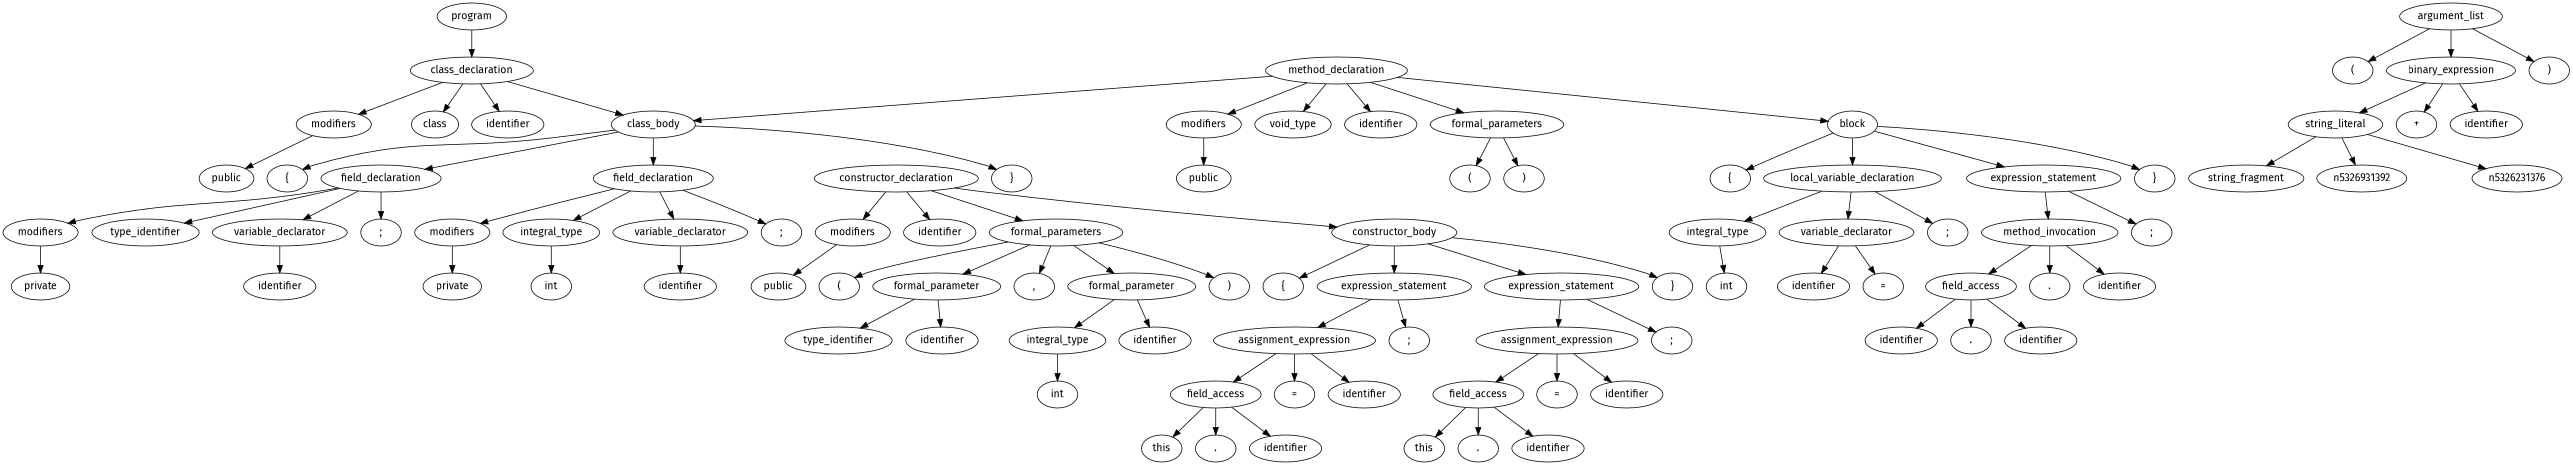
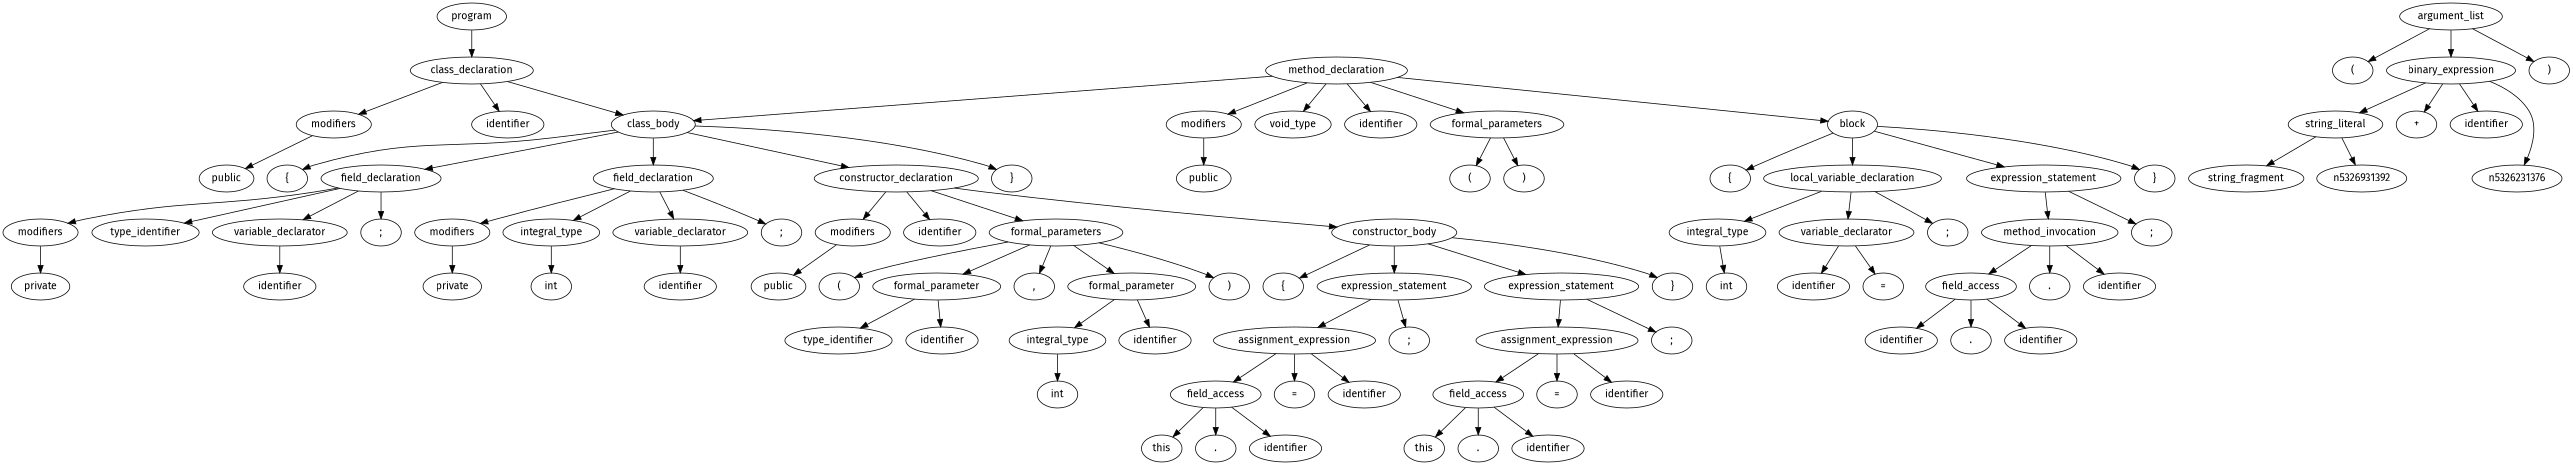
node "class": removed
edge "class_body" -> "constructor_declaration": added
edge "string_literal" -> "n5326231376": now "binary_expression" -> "n5326231376"
